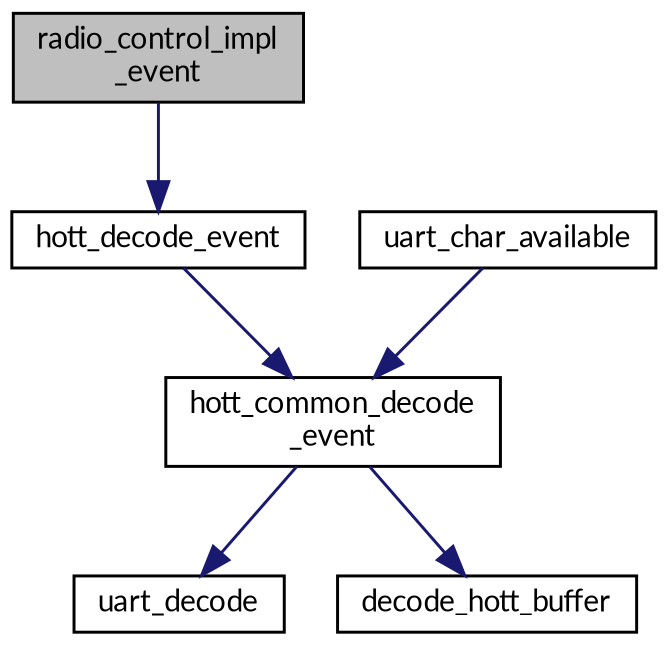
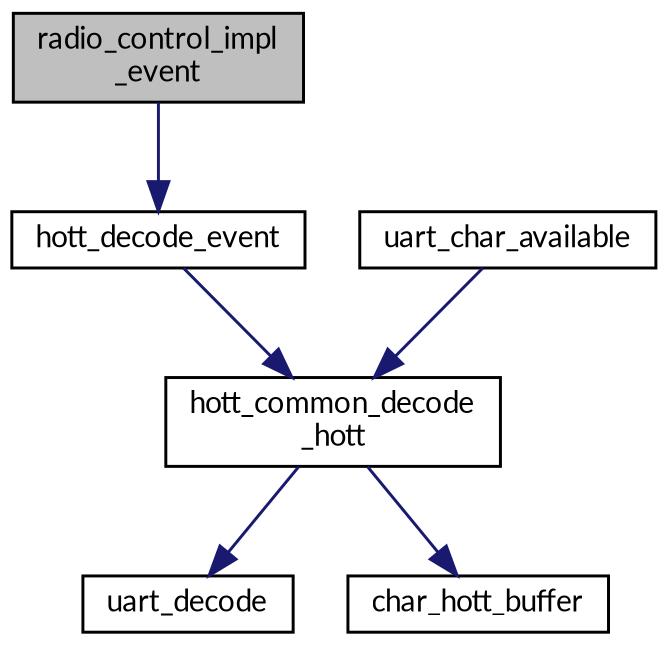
node "hott_common_decode _event": label "hott_common_decode _event" -> "hott_common_decode _hott"
node "decode_hott_buffer": label "decode_hott_buffer" -> "char_hott_buffer"
